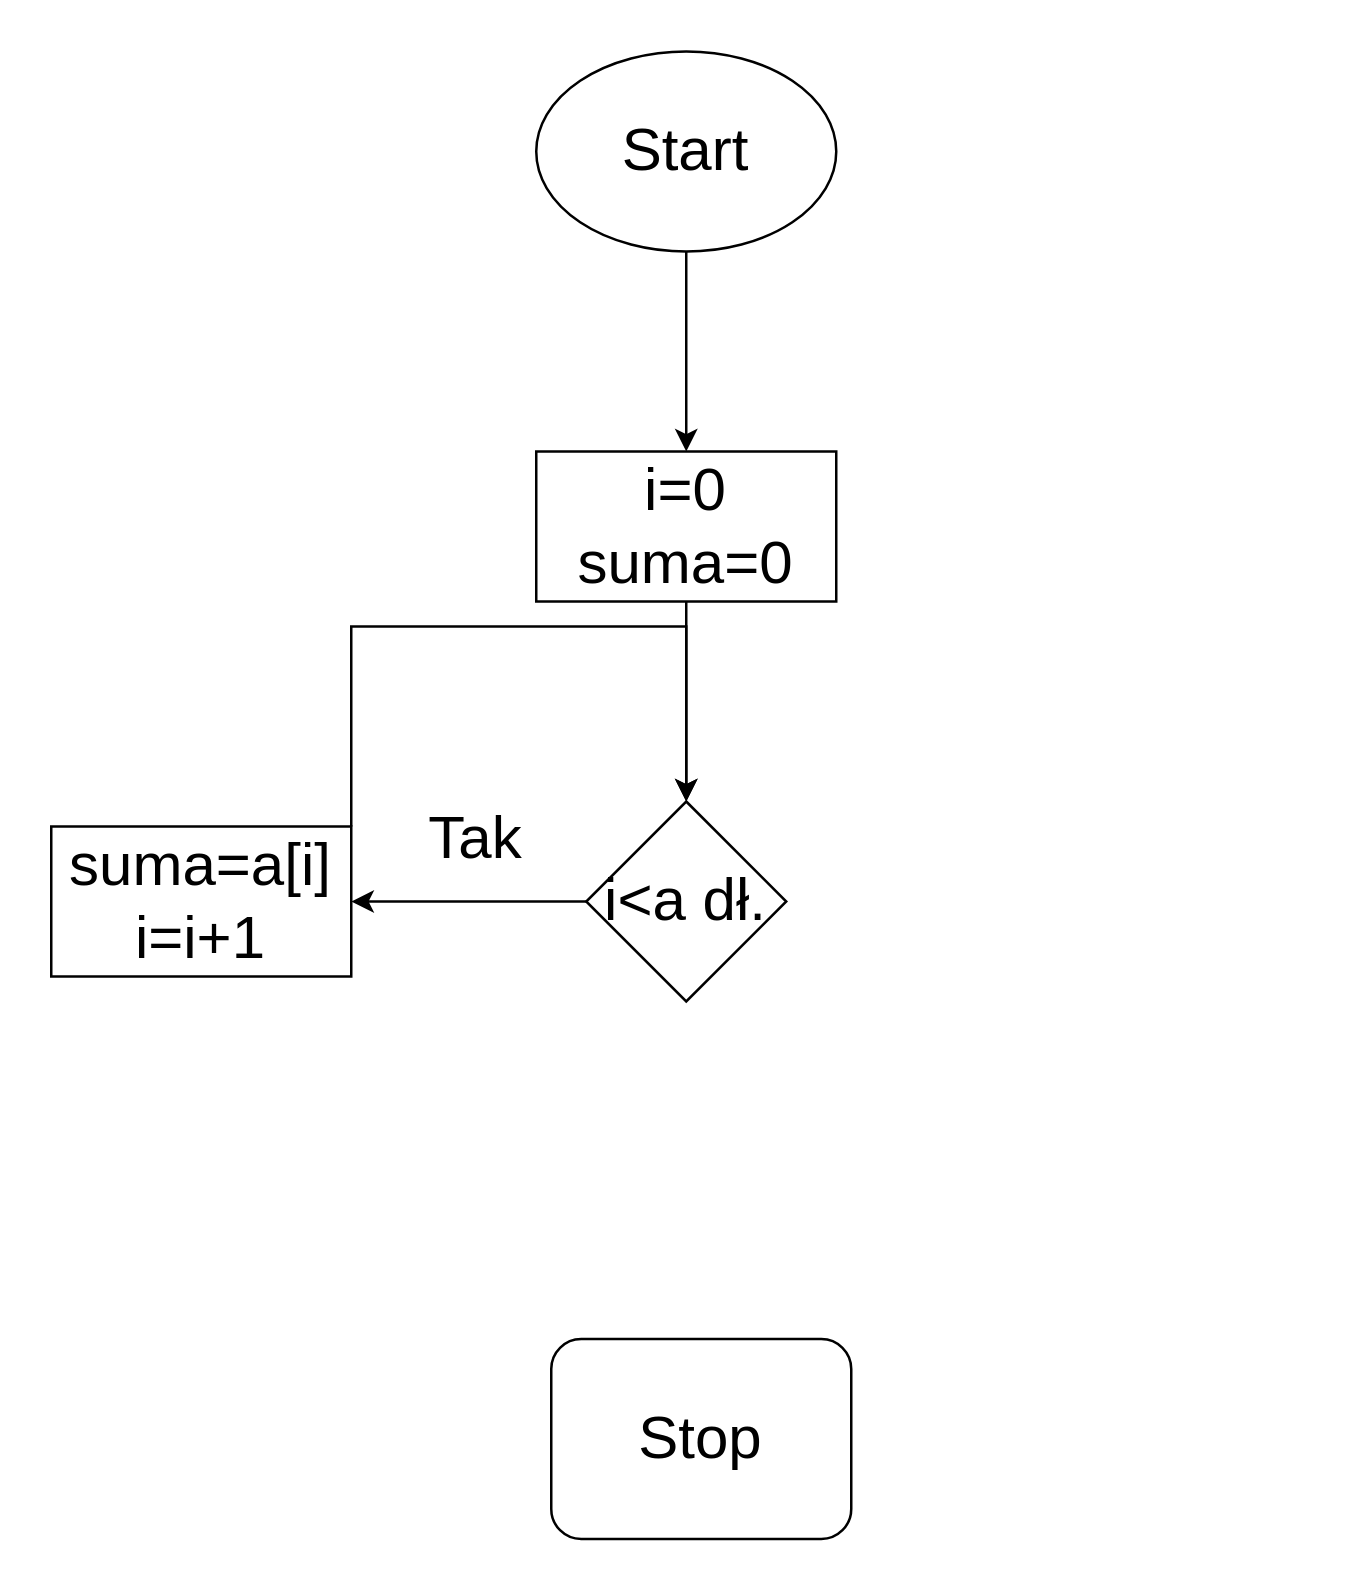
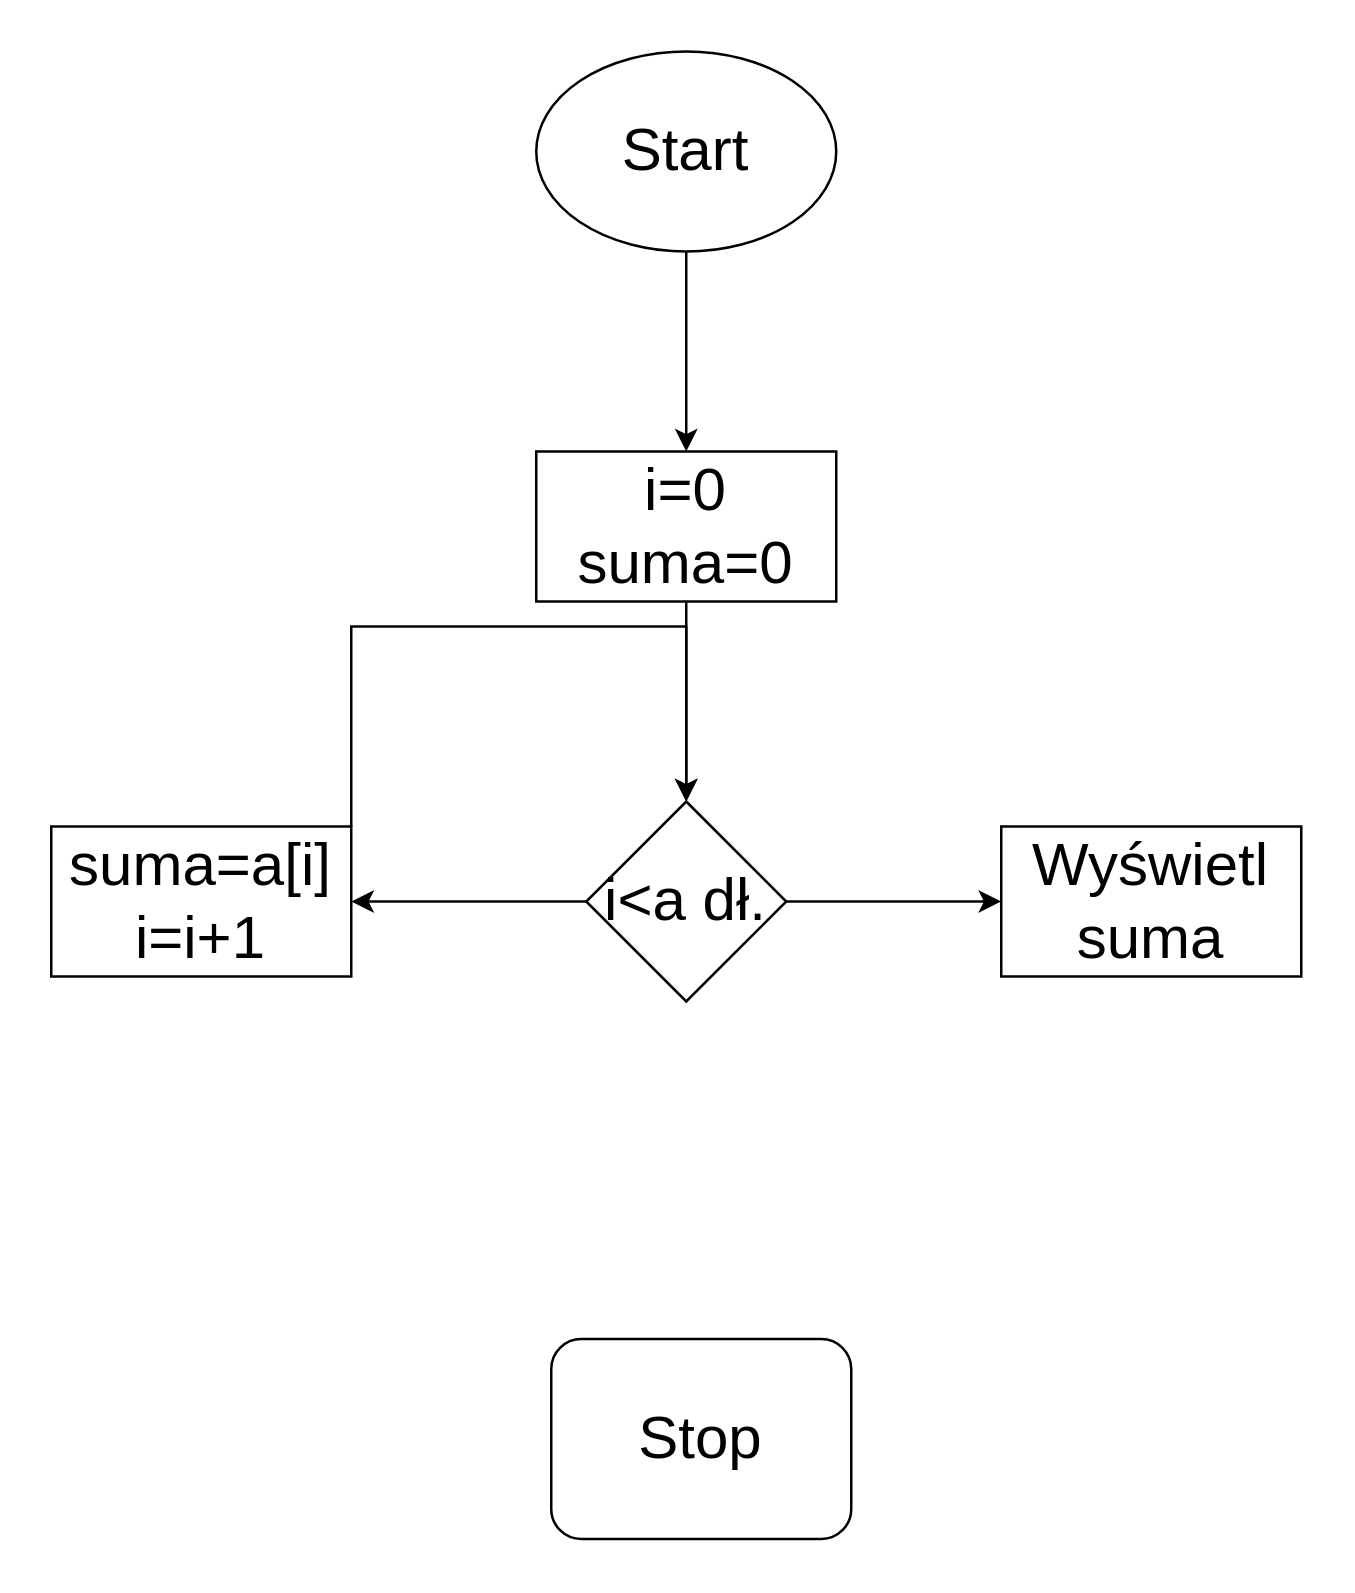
node "Tak": removed
edge "i<a dł." -> "Wyświetl suma": added
node "Wyświetl suma": added
